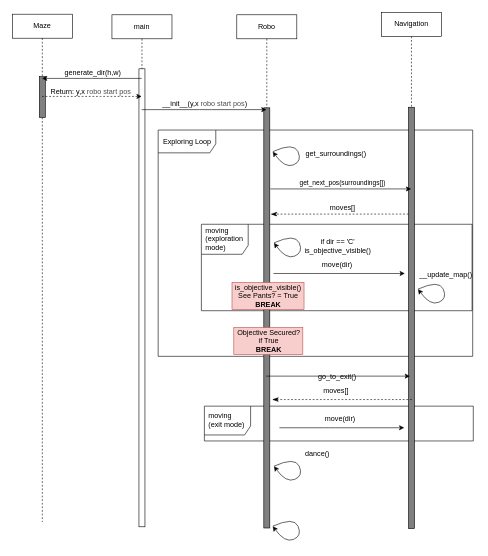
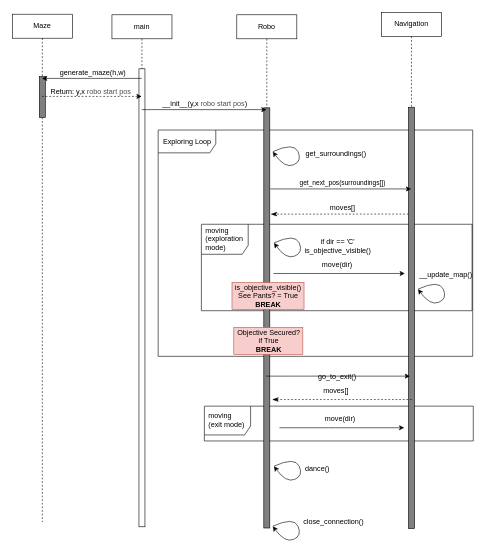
node "generate_dir(h,w)": label "generate_dir(h,w)" -> "generate_maze(h,w)"
node "dance()": moved (317, 453) -> (317, 468)
node "close_connection()": added
